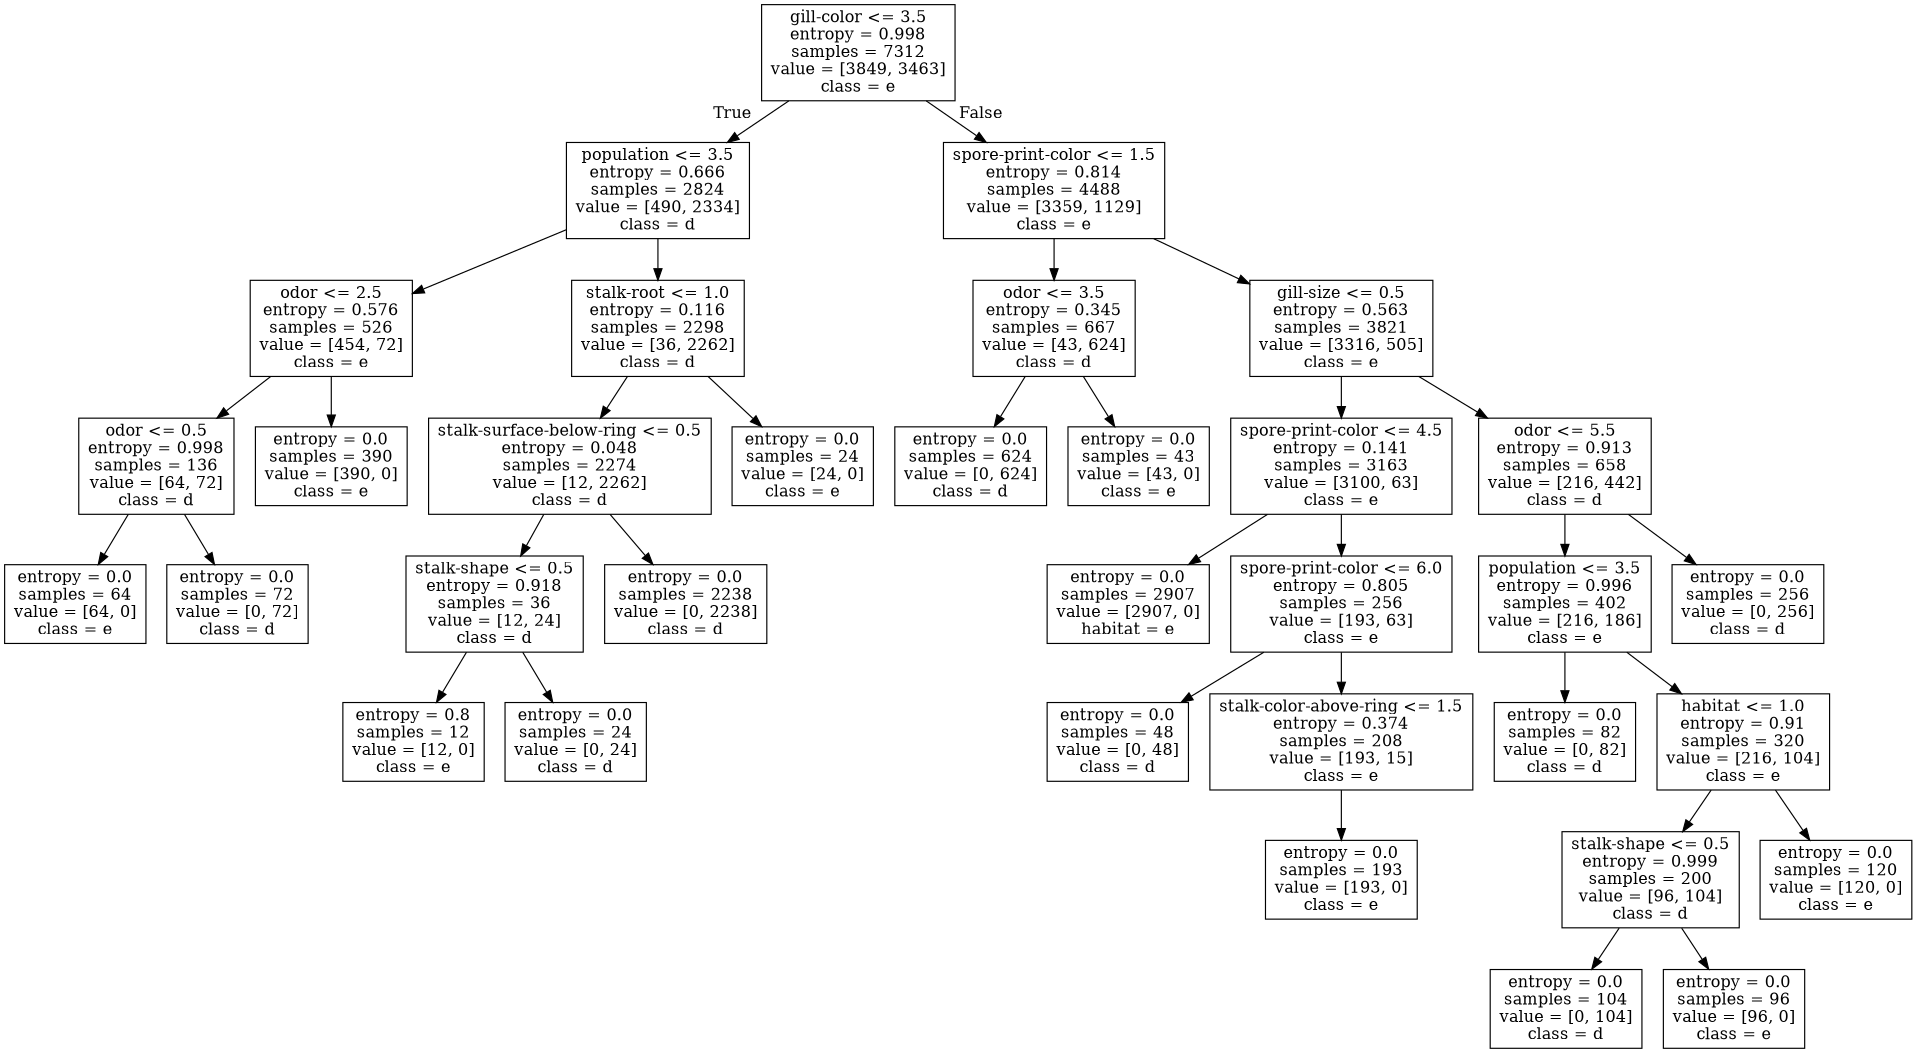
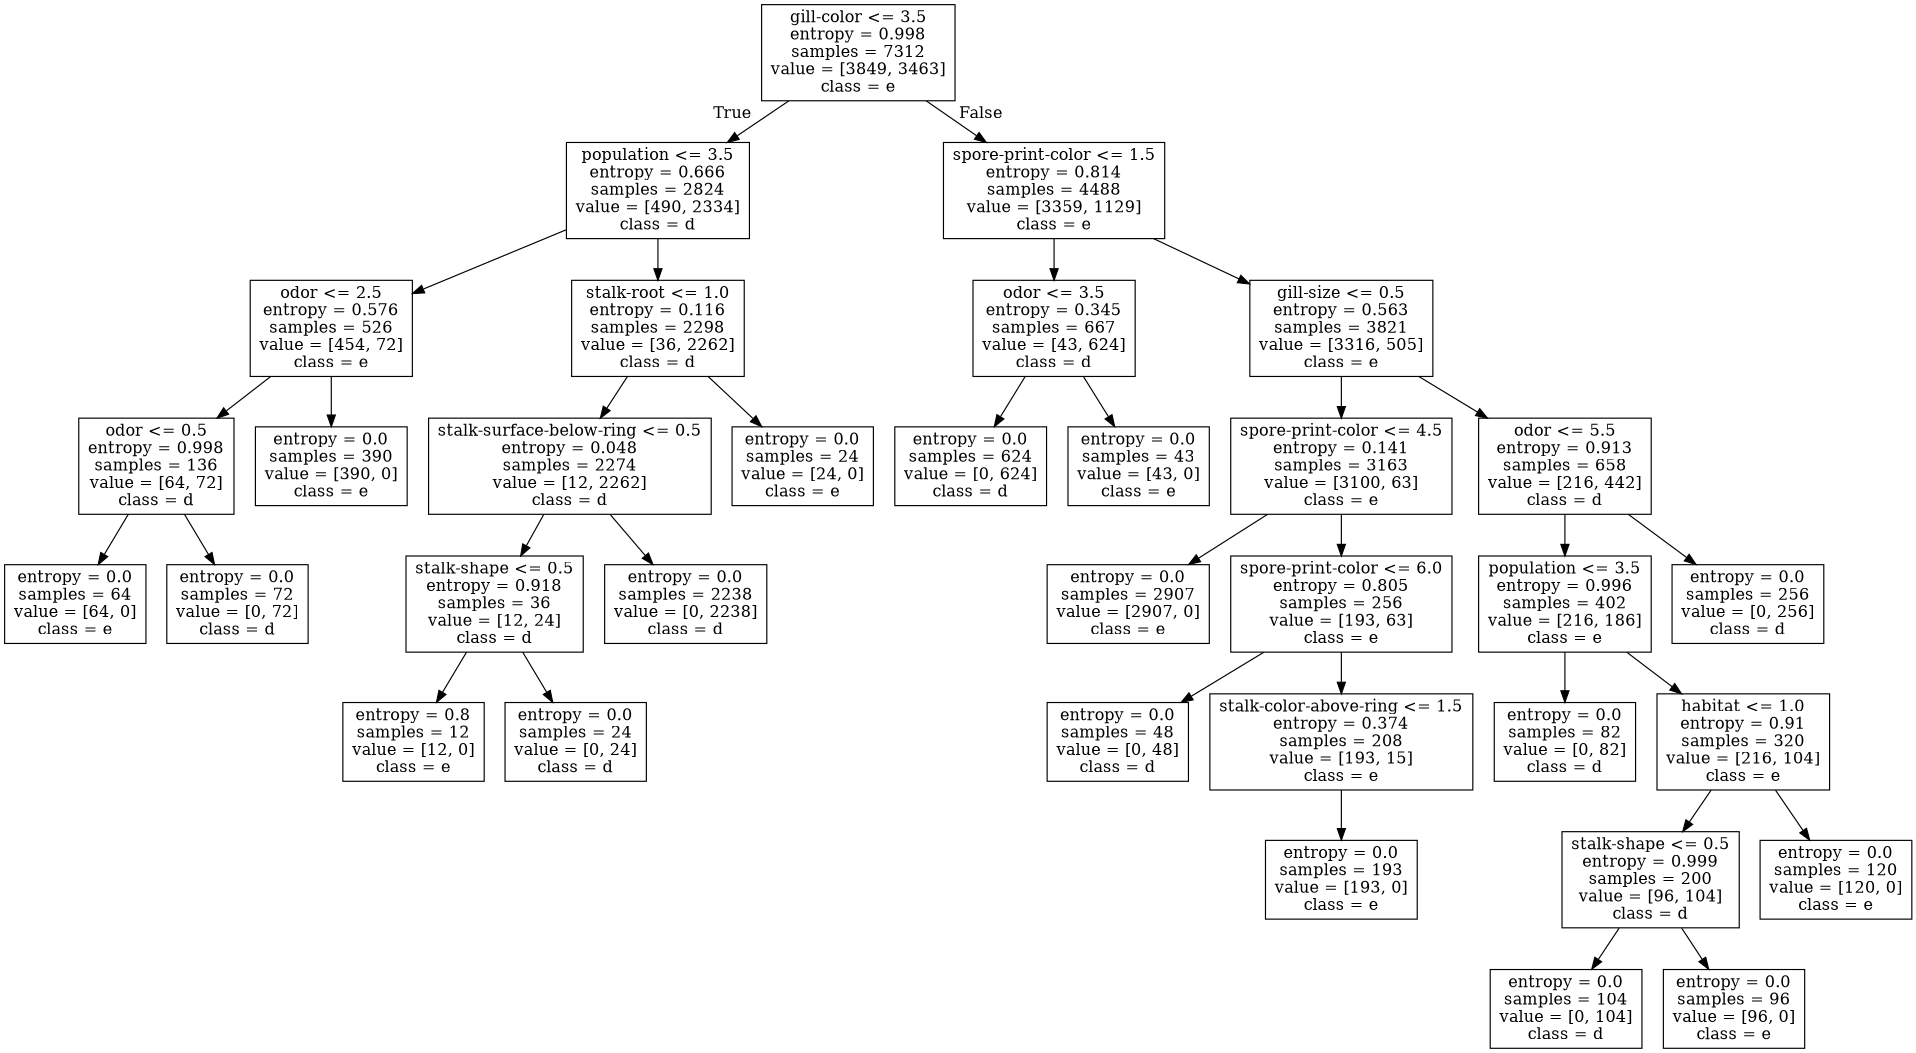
node "entropy = 0.0 samples = 2907 value = [2907, 0] habitat = e": label "entropy = 0.0 samples = 2907 value = [2907, 0] habitat = e" -> "entropy = 0.0 samples = 2907 value = [2907, 0] class = e"
